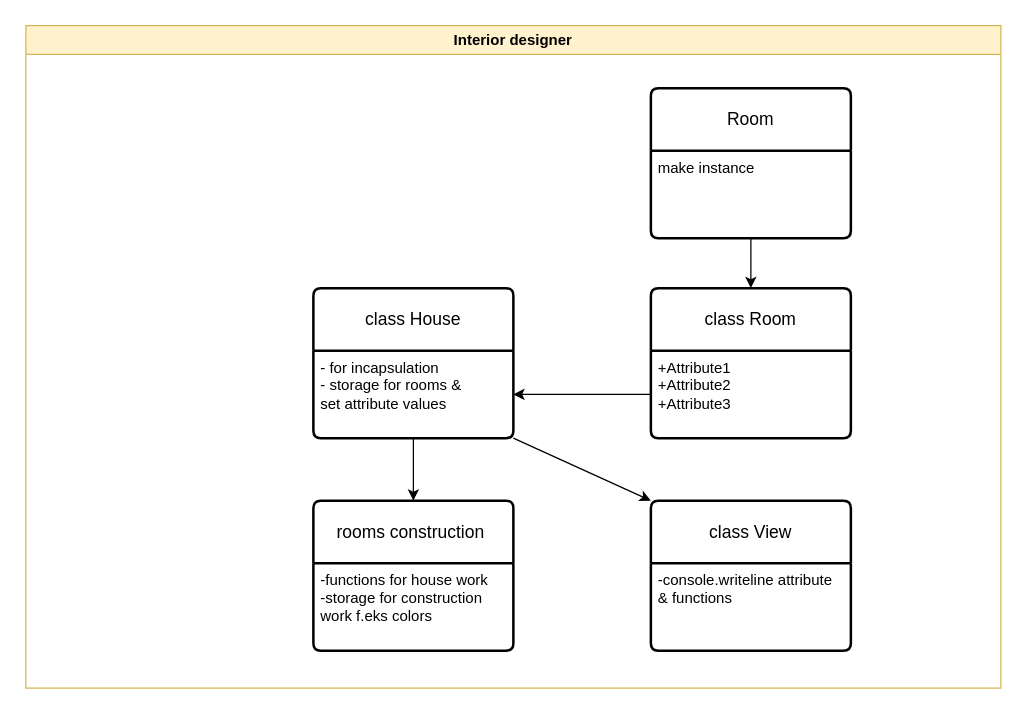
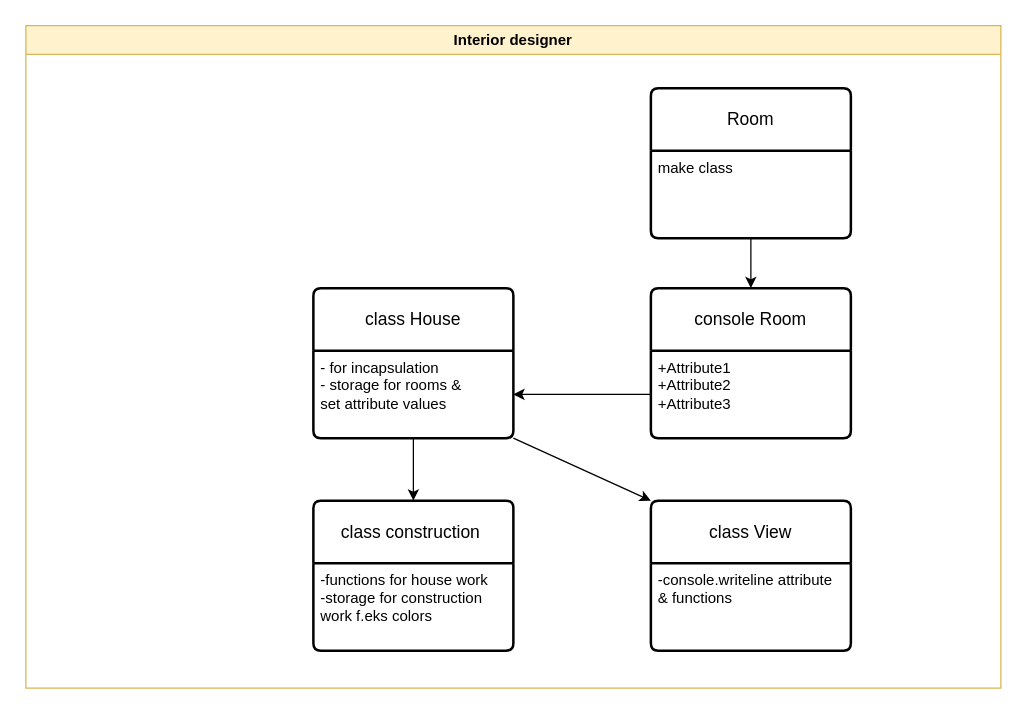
node "make instance": label "make instance" -> "make class"
node "class Room": label "class Room" -> "console Room"
node "rooms construction": label "rooms construction" -> "class construction"
